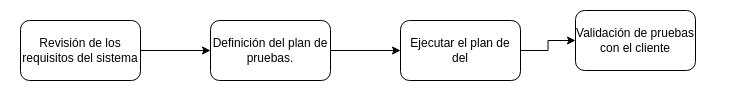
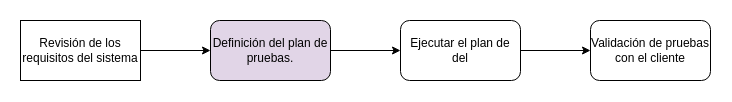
node "Validación de pruebas con el cliente": moved (636, 41) -> (651, 51)
node "Revisión de los requisitos del sistema": shape rounded rectangle -> rectangle
node "Definición del plan de pruebas.": fillcolor #ffffff -> #e1d5e7
